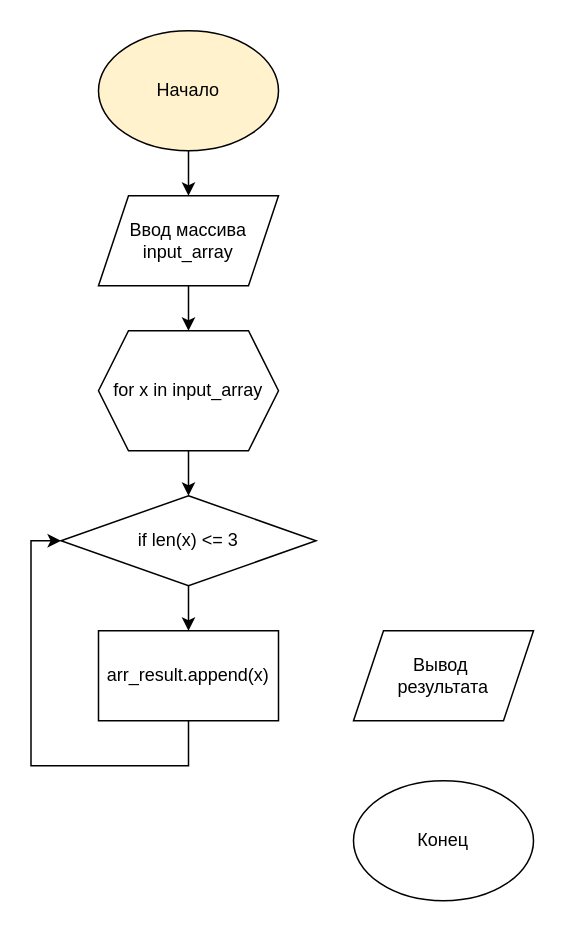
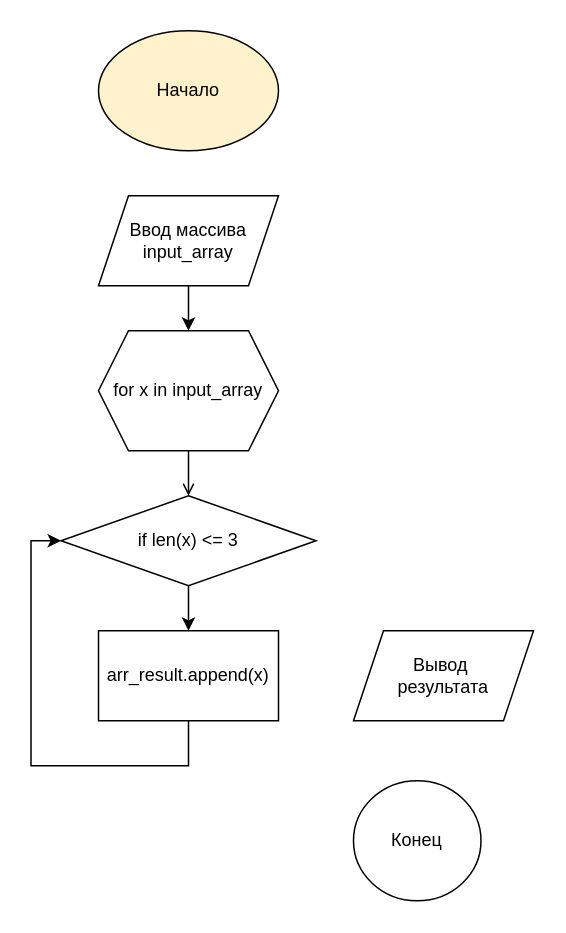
edge "Начало" -> "Ввод массива input_array": removed
edge "for x in input_array" -> "if len(x) <= 3": arrowhead classic -> open
node "Конец": size 180x120 -> 128x120
